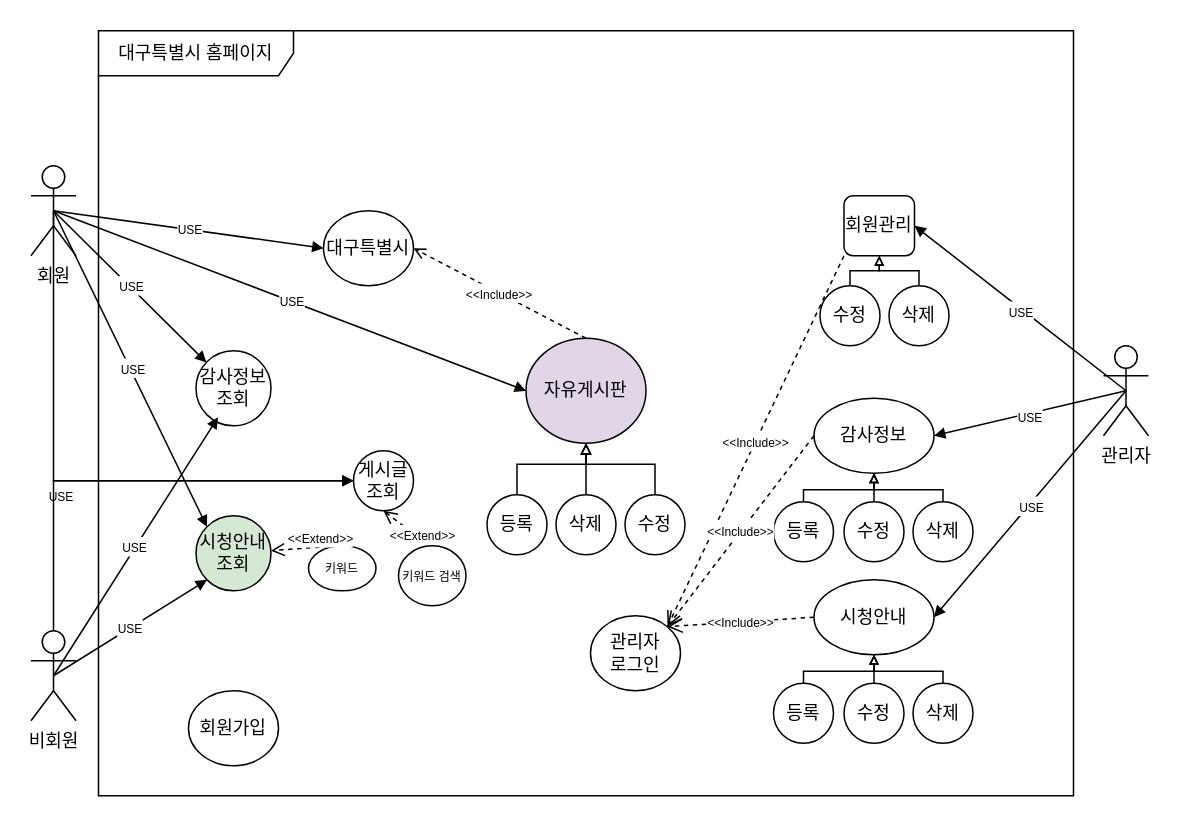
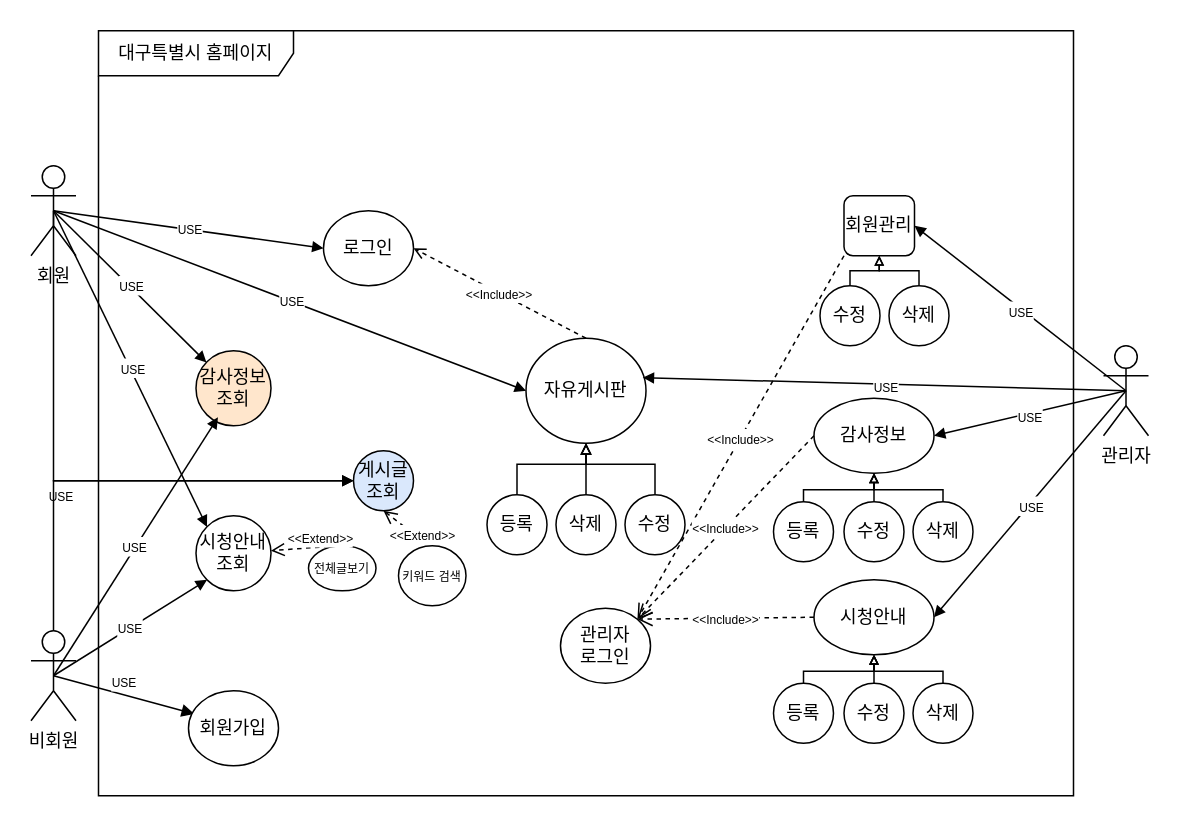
node "대구특별시": label "대구특별시" -> "로그인"
edge "관리자" -> "자유게시판": added, label "USE"
node "감사정보 조회": fillcolor #ffffff -> #ffe6cc
node "자유게시판": fillcolor #e1d5e7 -> #ffffff
node "게시글 조회": fillcolor #ffffff -> #dae8fc
node "시청안내 조회": fillcolor #d5e8d4 -> #ffffff
node "키워드": label "키워드" -> "전체글보기"
node "관리자 로그인": moved (635, 653) -> (605, 646)
edge "비회원" -> "회원가입": added, label "USE"
